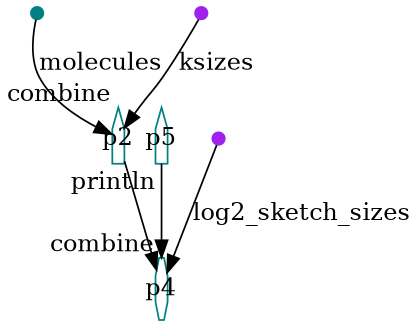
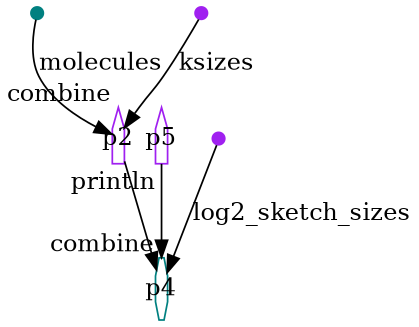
node "p2 combine": color teal -> purple
node "p5 println": color teal -> purple
